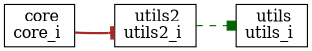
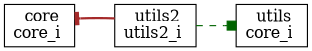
node "utils utils_i": label "utils utils_i" -> "utils core_i"
edge "core core_i" -> "utils2 utils2_i": reversed
